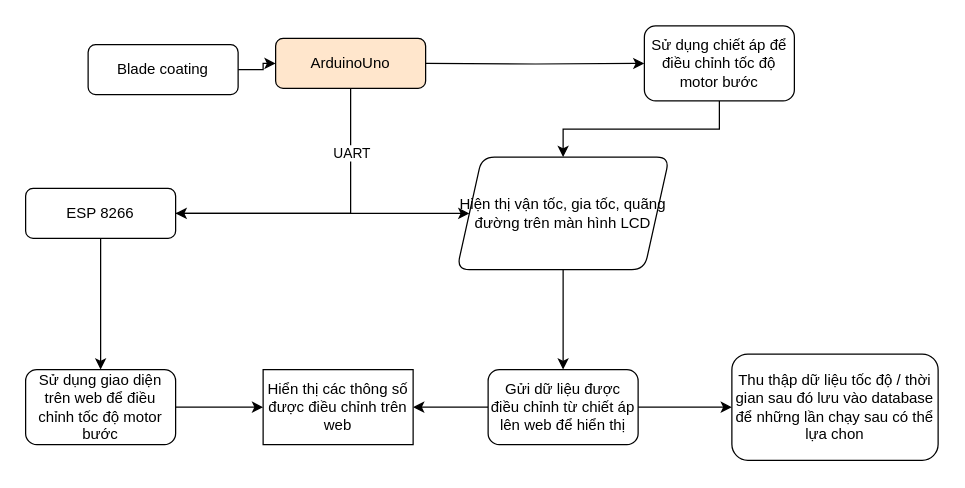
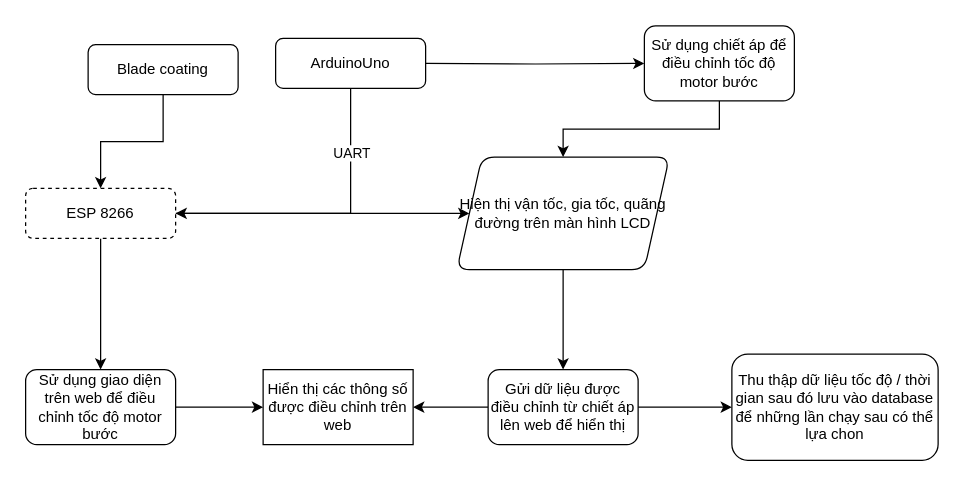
node "ArduinoUno": fillcolor #ffe6cc -> #ffffff
edge "Blade coating" -> "ArduinoUno": removed
edge "Blade coating" -> "ESP 8266": added
node "ESP 8266": style solid -> dashed
